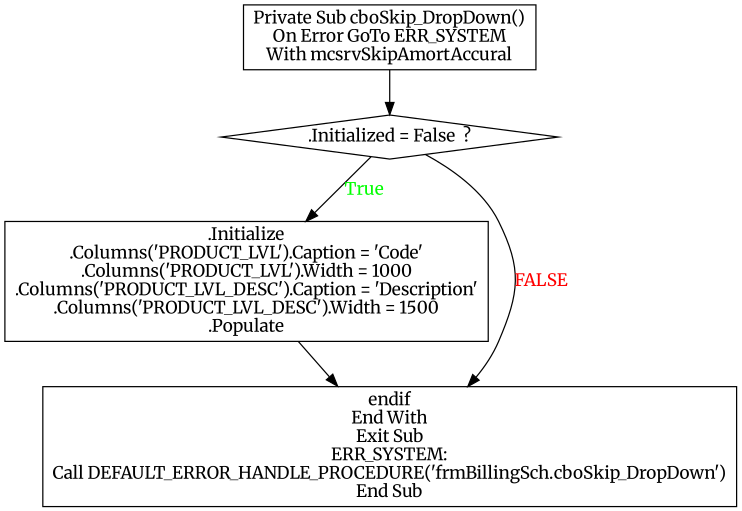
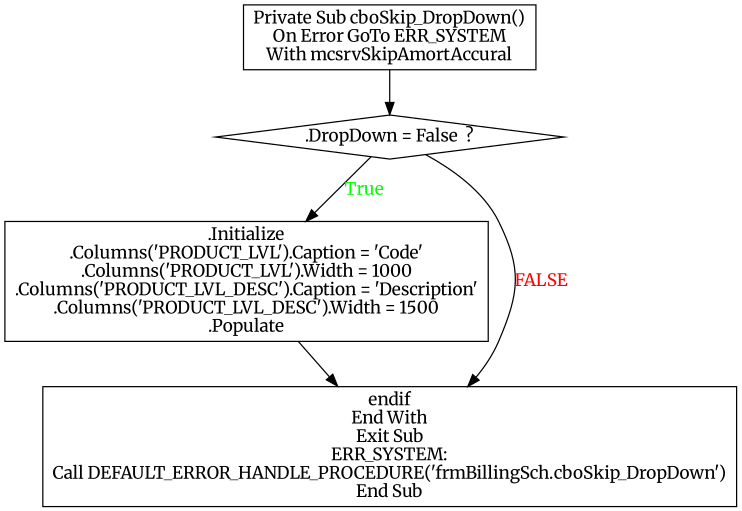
node ".Initialized = False  ?": label ".Initialized = False  ?" -> ".DropDown = False  ?"
